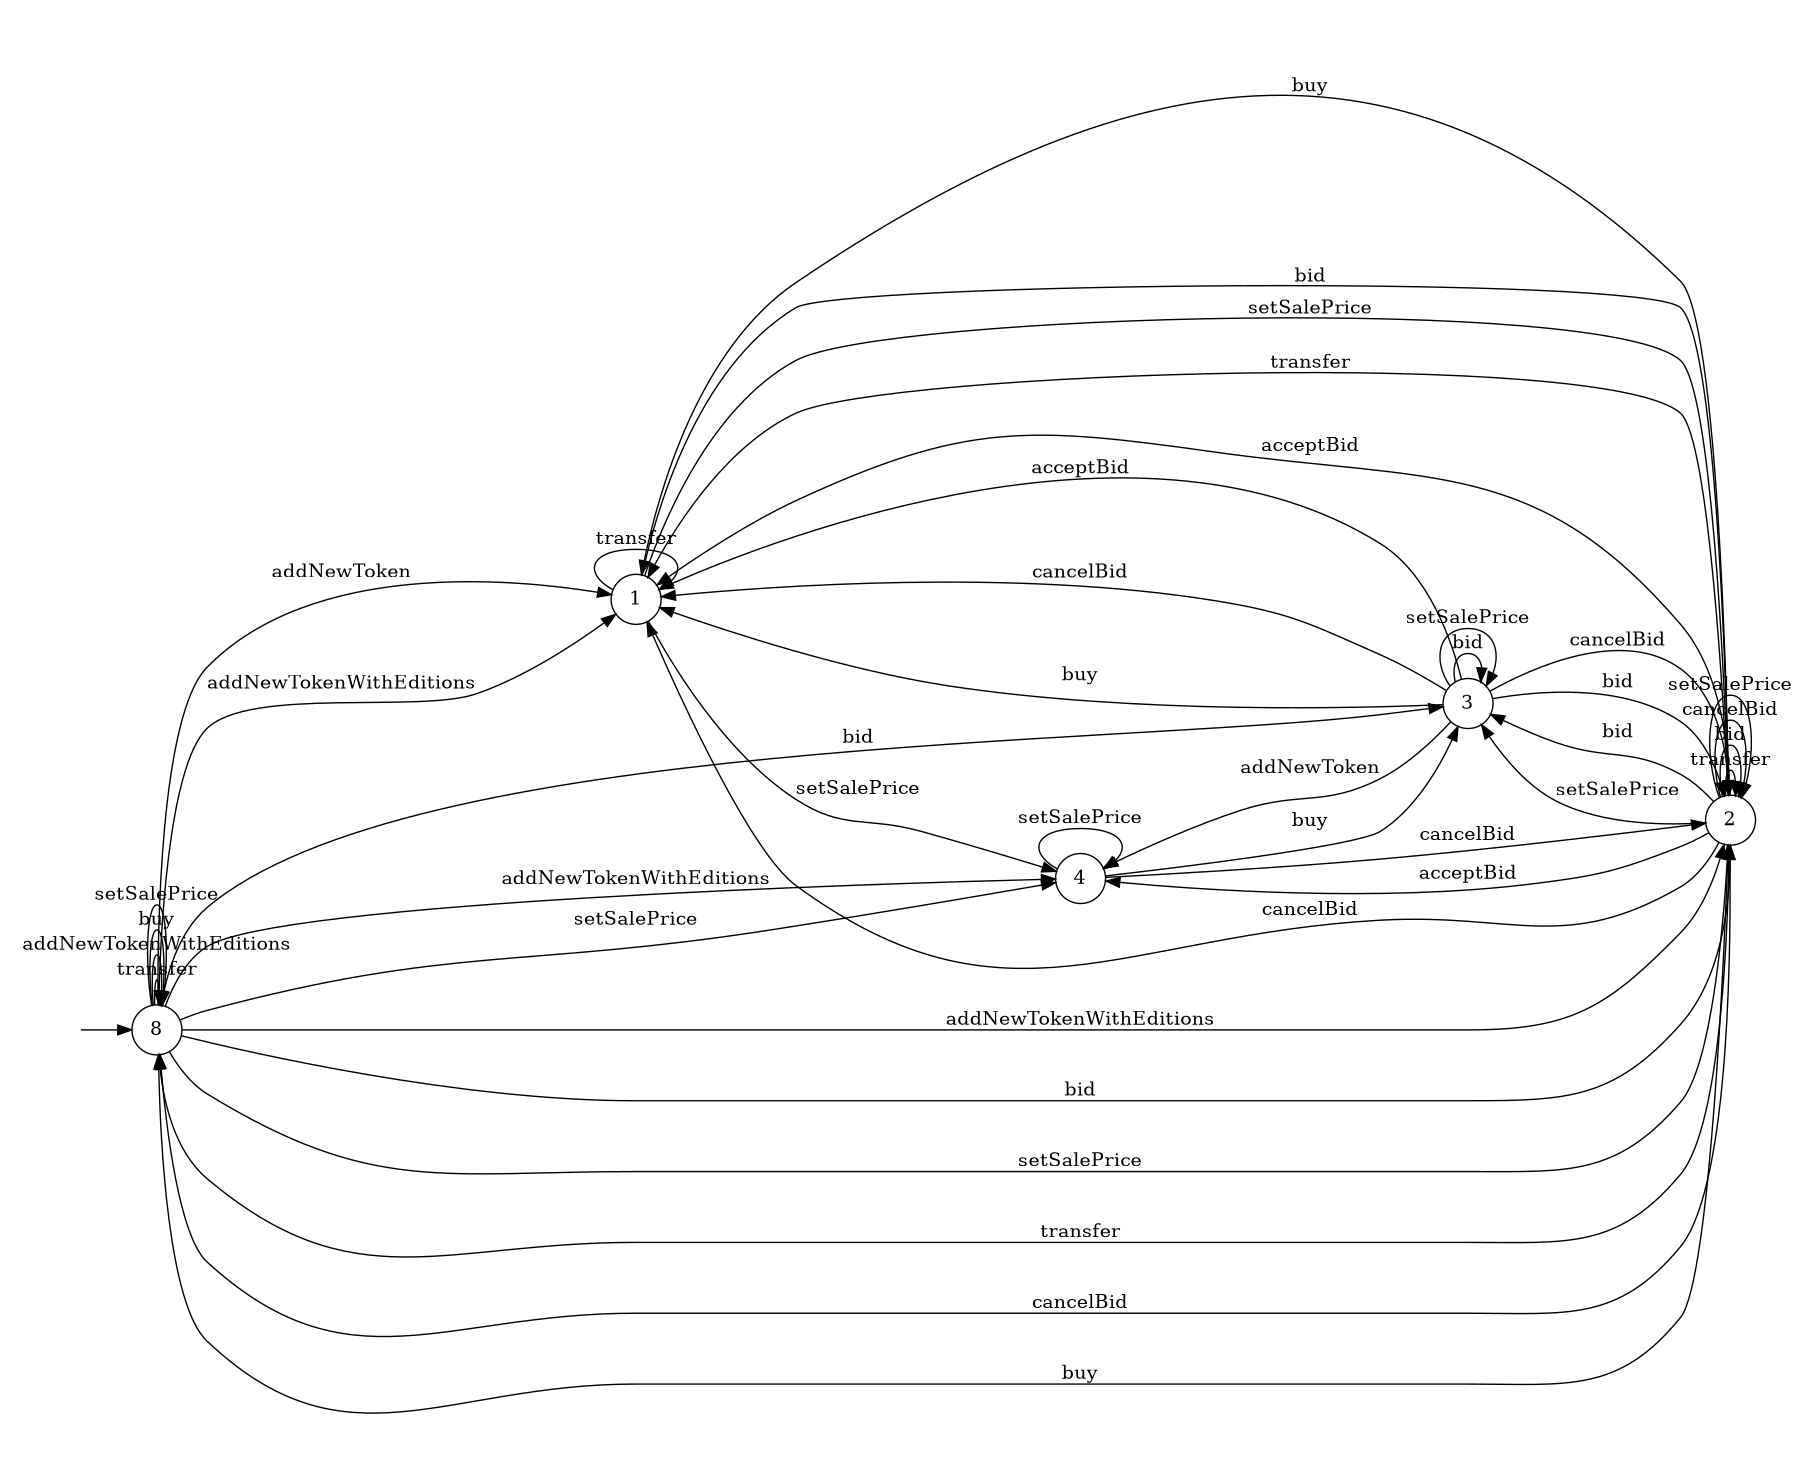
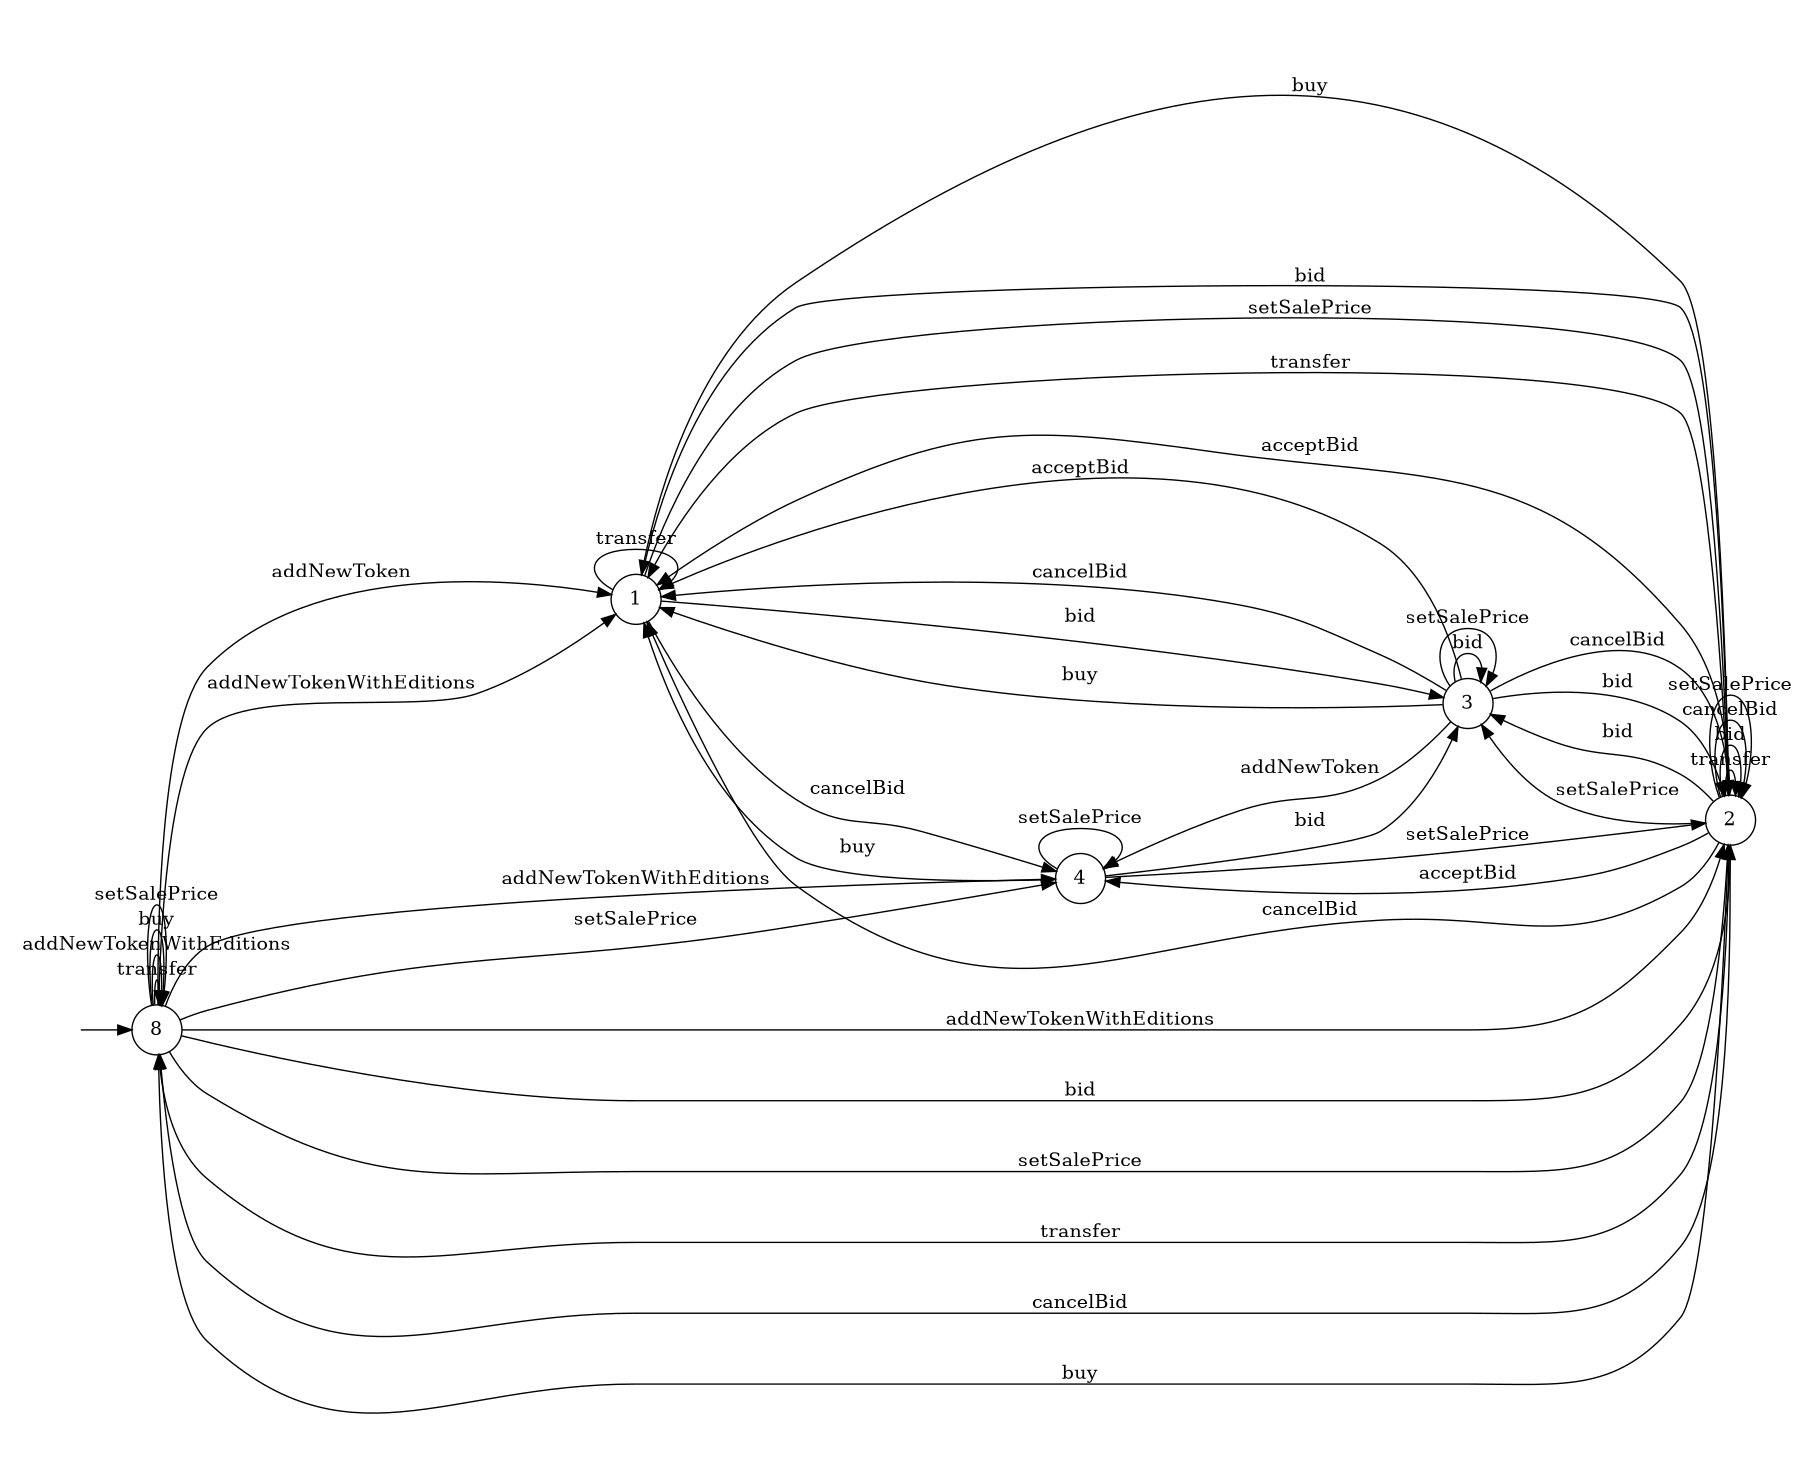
edge "8" -> "3": now "1" -> "3"
edge "1" -> "4": label "setSalePrice" -> "cancelBid"
edge "4" -> "3": label "buy" -> "bid"
edge "4" -> "2": label "cancelBid" -> "setSalePrice"
edge "4" -> "1": added, label "buy"
